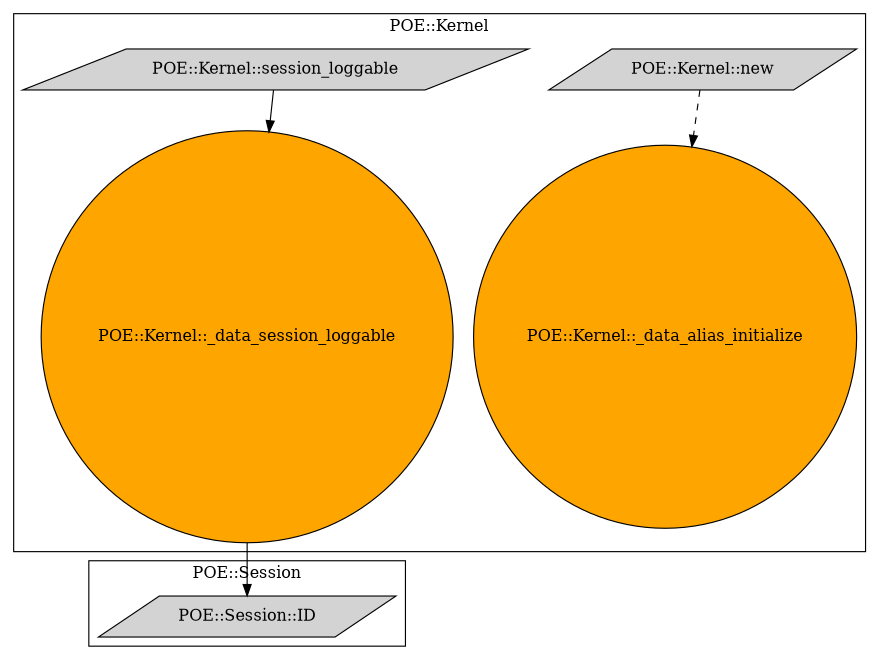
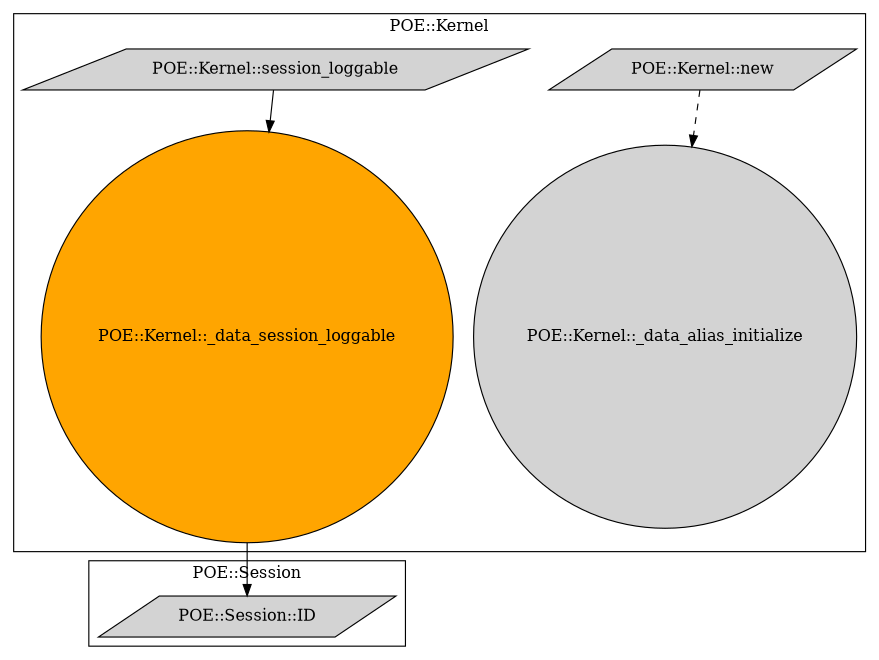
node "POE::Kernel::_data_alias_initialize": fillcolor orange -> lightgrey
